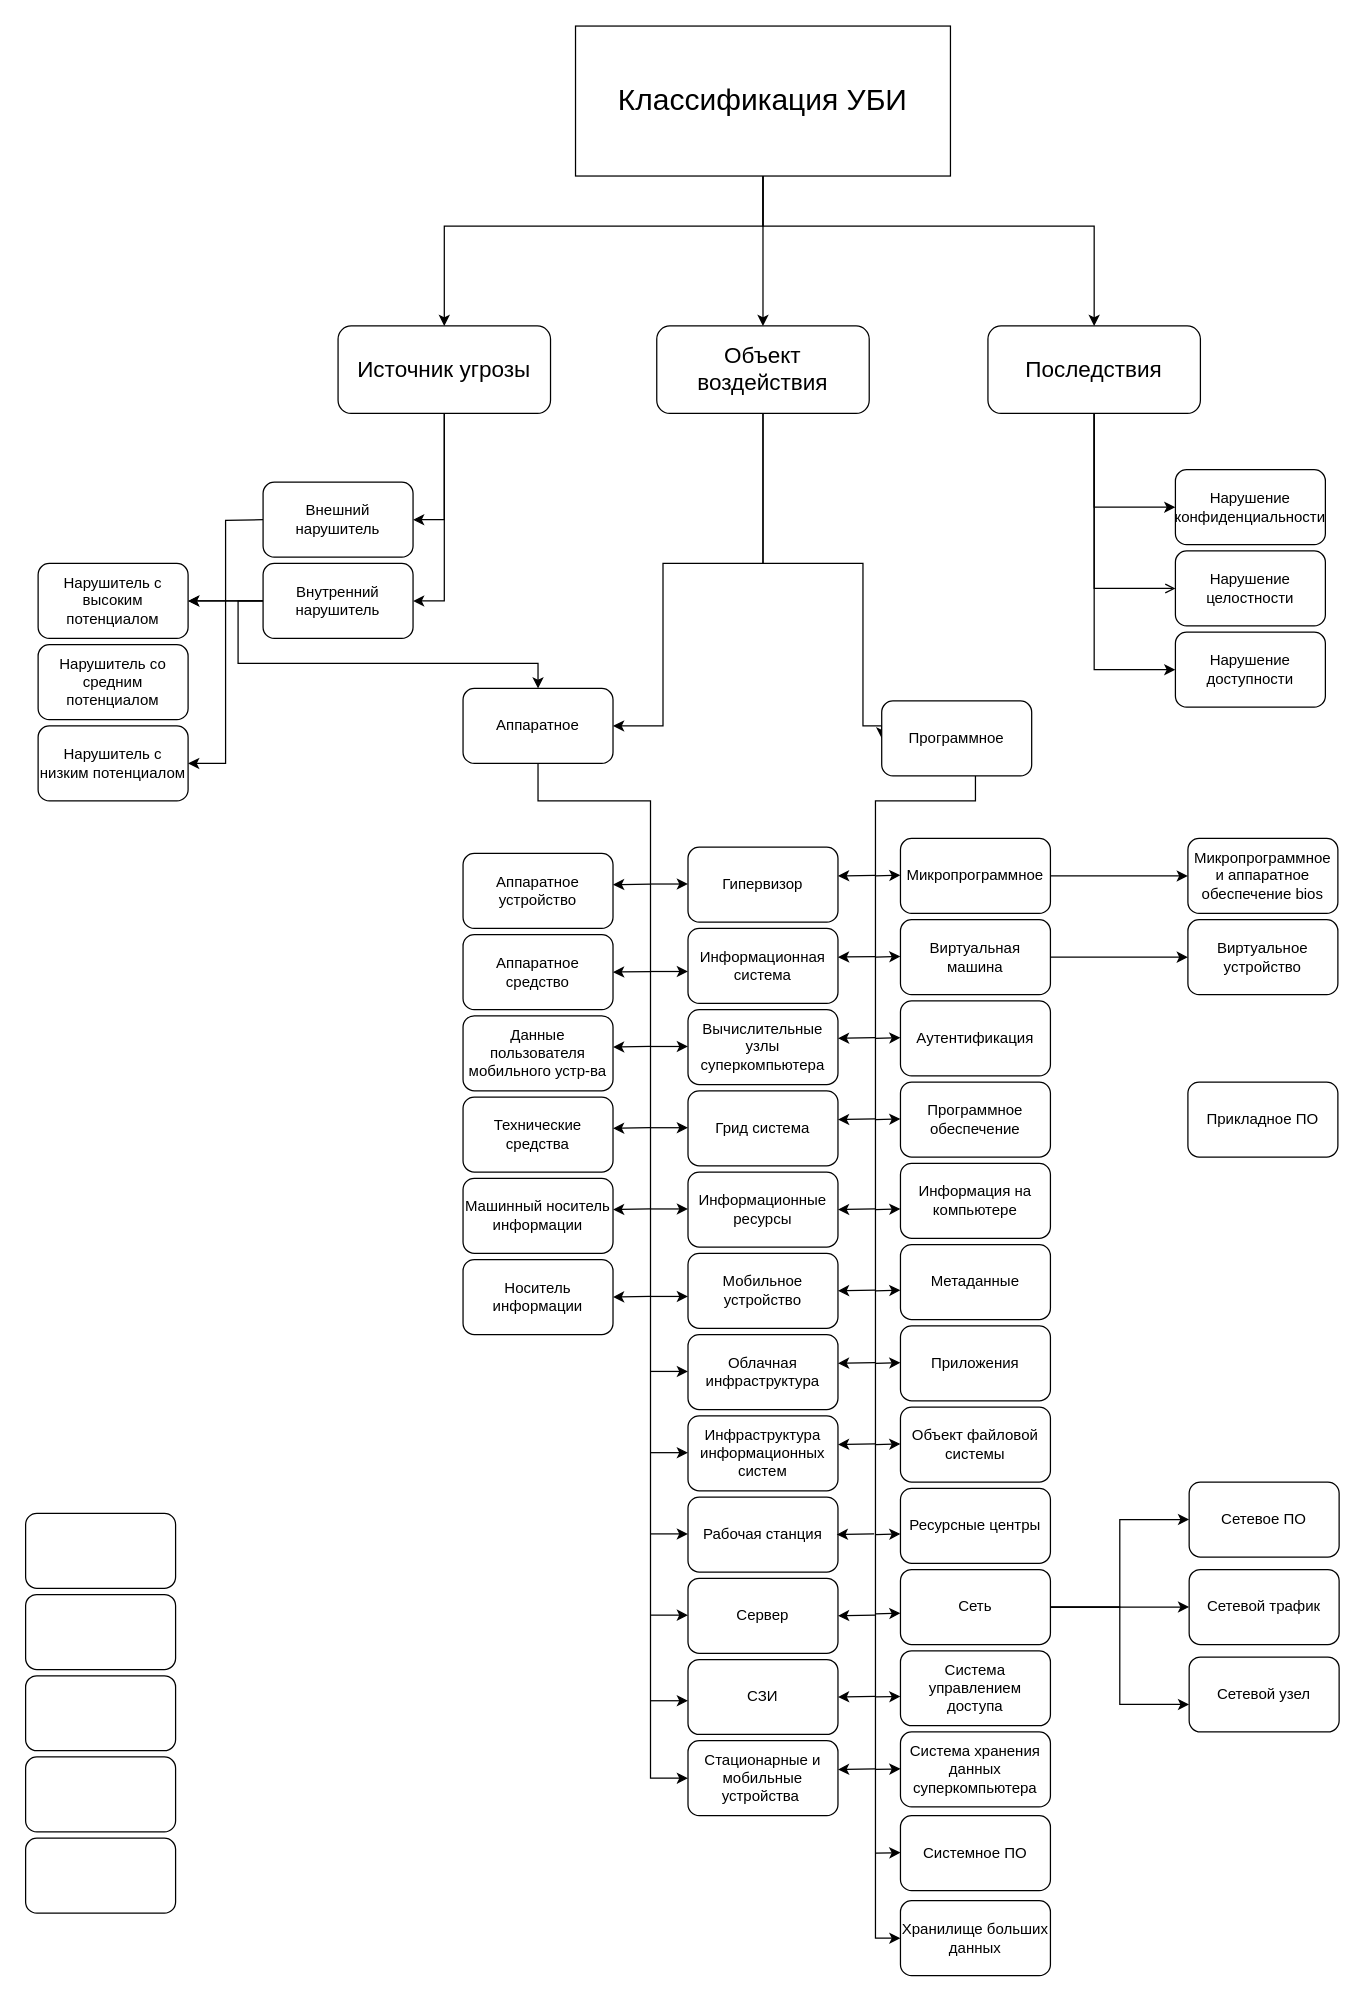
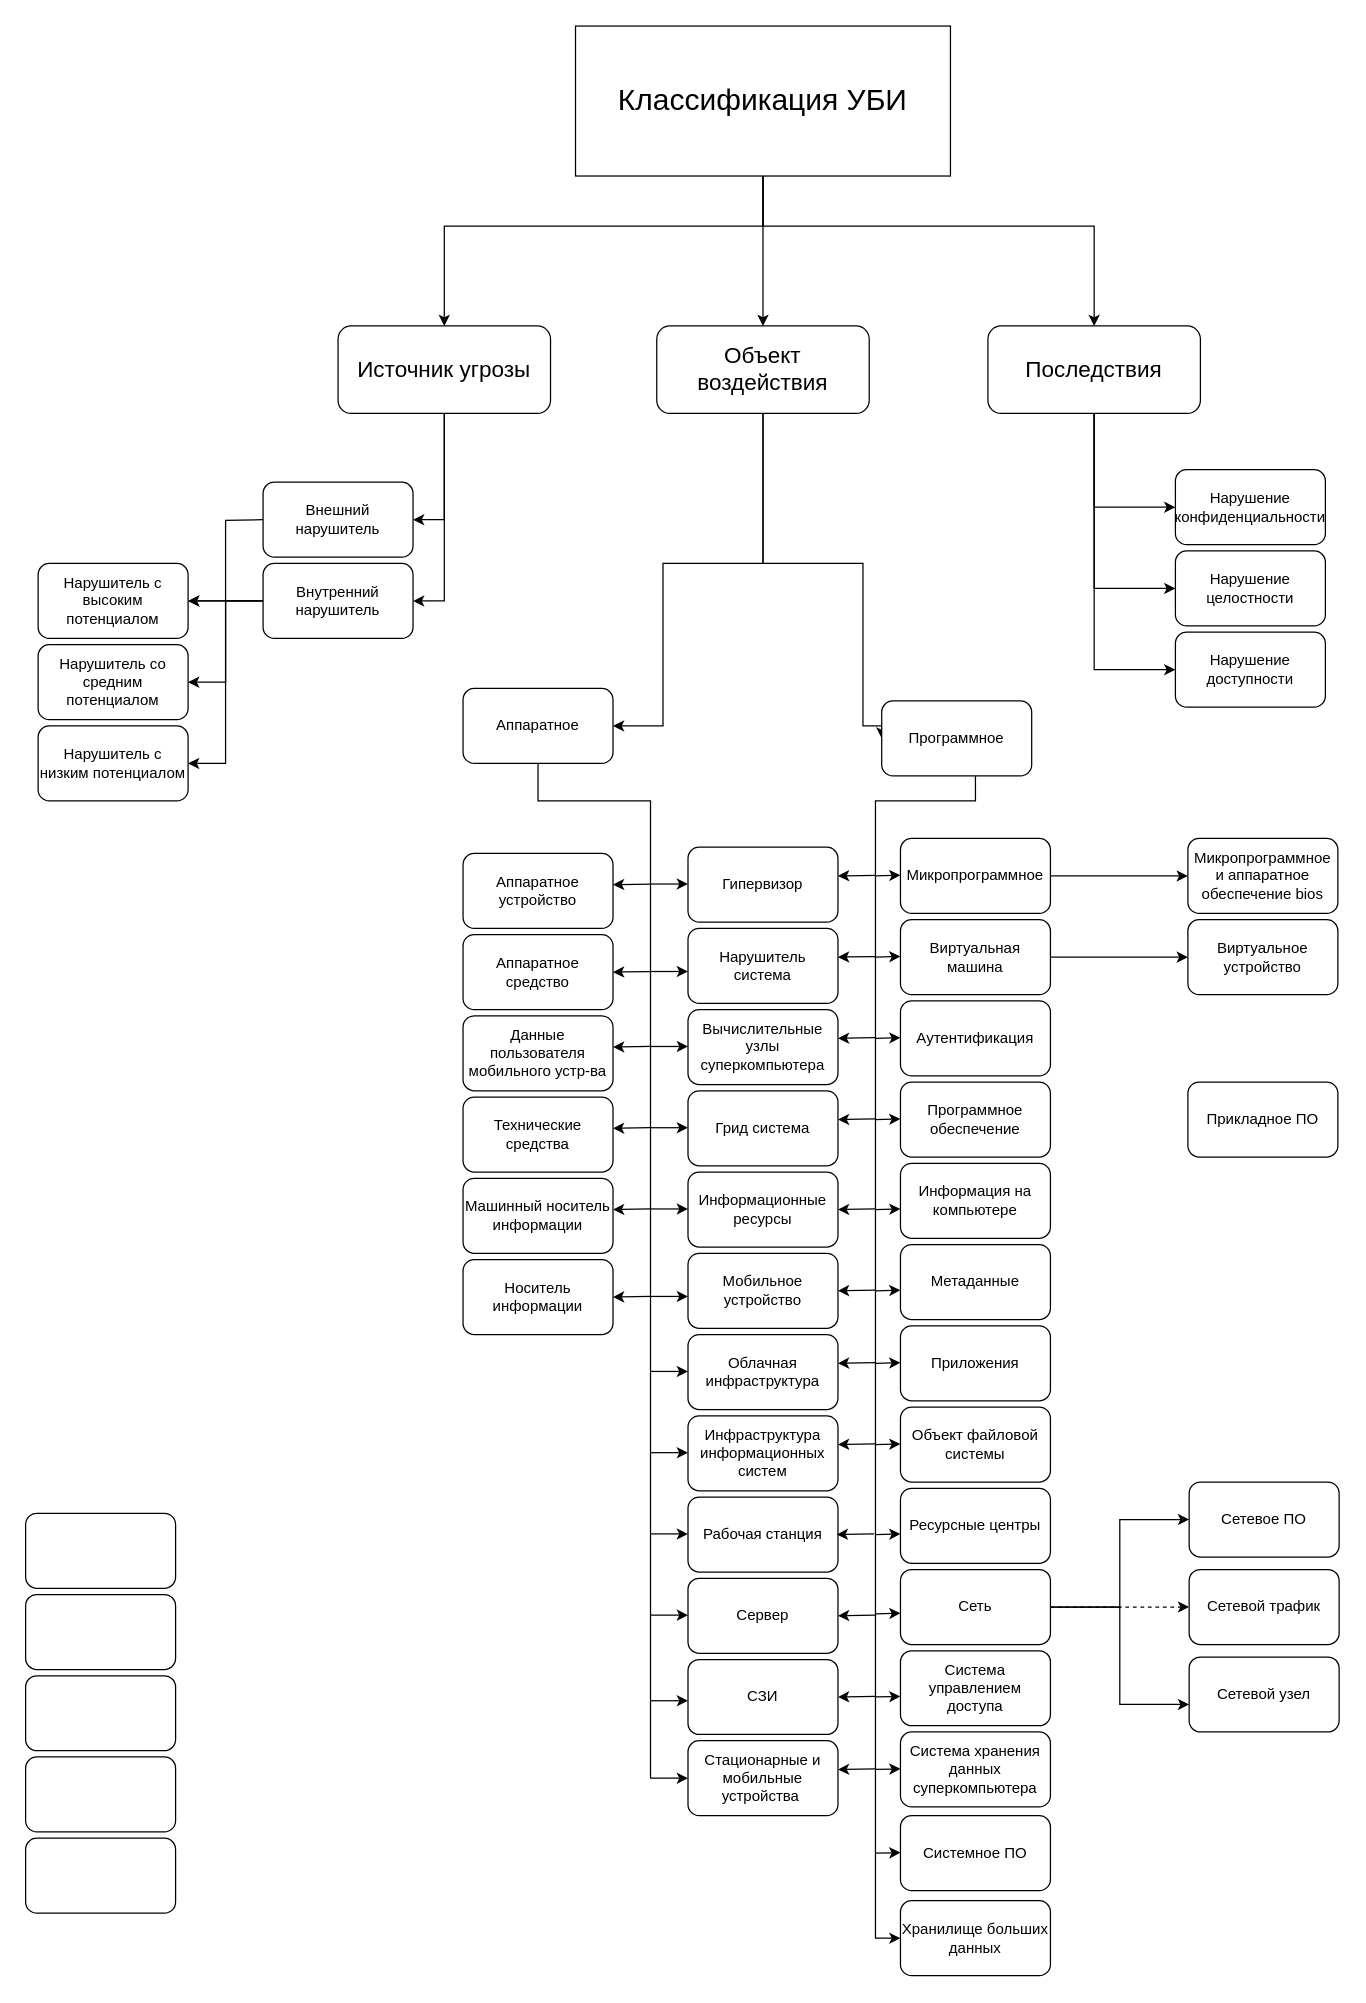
edge "Последствия" -> "Нарушение целостности": arrowhead open -> classic
edge "Внутренний нарушитель" -> "Аппаратное": now "Внутренний нарушитель" -> "Нарушитель со средним потенциалом"
node "Информационная система": label "Информационная система" -> "Нарушитель система"
edge "Сеть" -> "Сетевой трафик": style solid -> dashed
